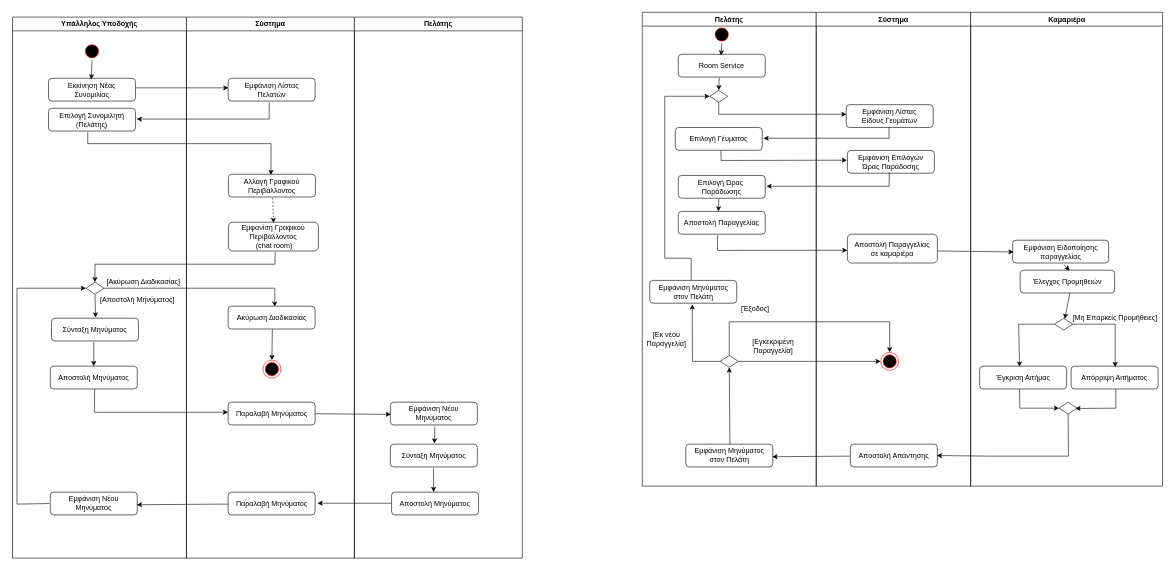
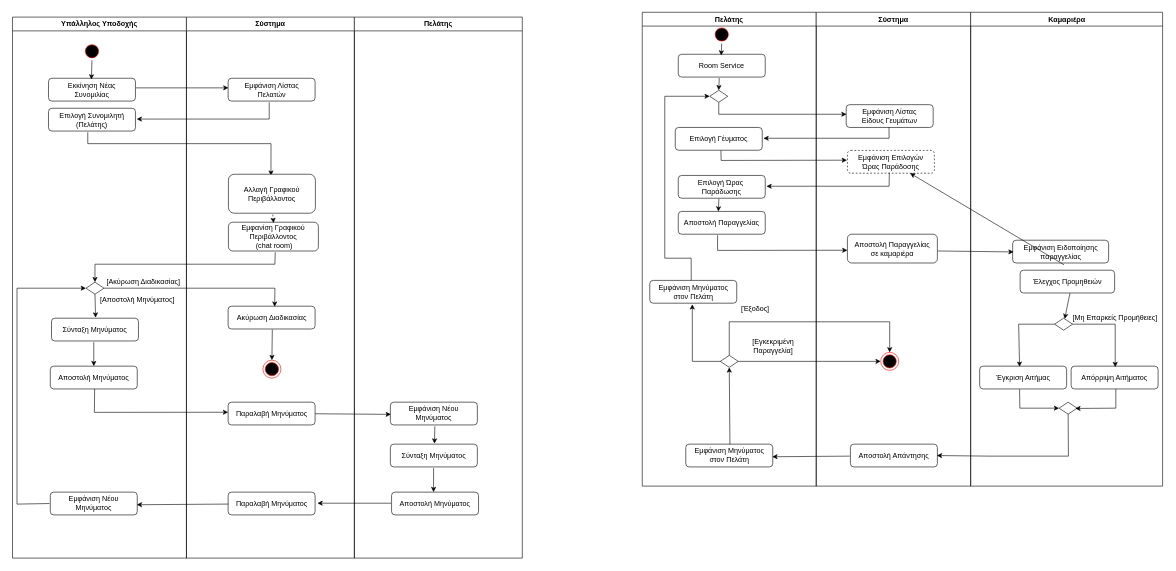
node "Εμφάνιση Επιλογών Ώρας Παράδοσης": style solid -> dashed
node "Αλλαγή Γραφικού Περιβάλλοντος": size 87x23 -> 87x39
edge "Εμφάνιση Ειδοποίησης παραγγελίας" -> "Έλεγχος Προμηθειών": now "Εμφάνιση Ειδοποίησης παραγγελίας" -> "Εμφάνιση Επιλογών Ώρας Παράδοσης"
node "[Εκ νέου Παραγγελία]": removed
